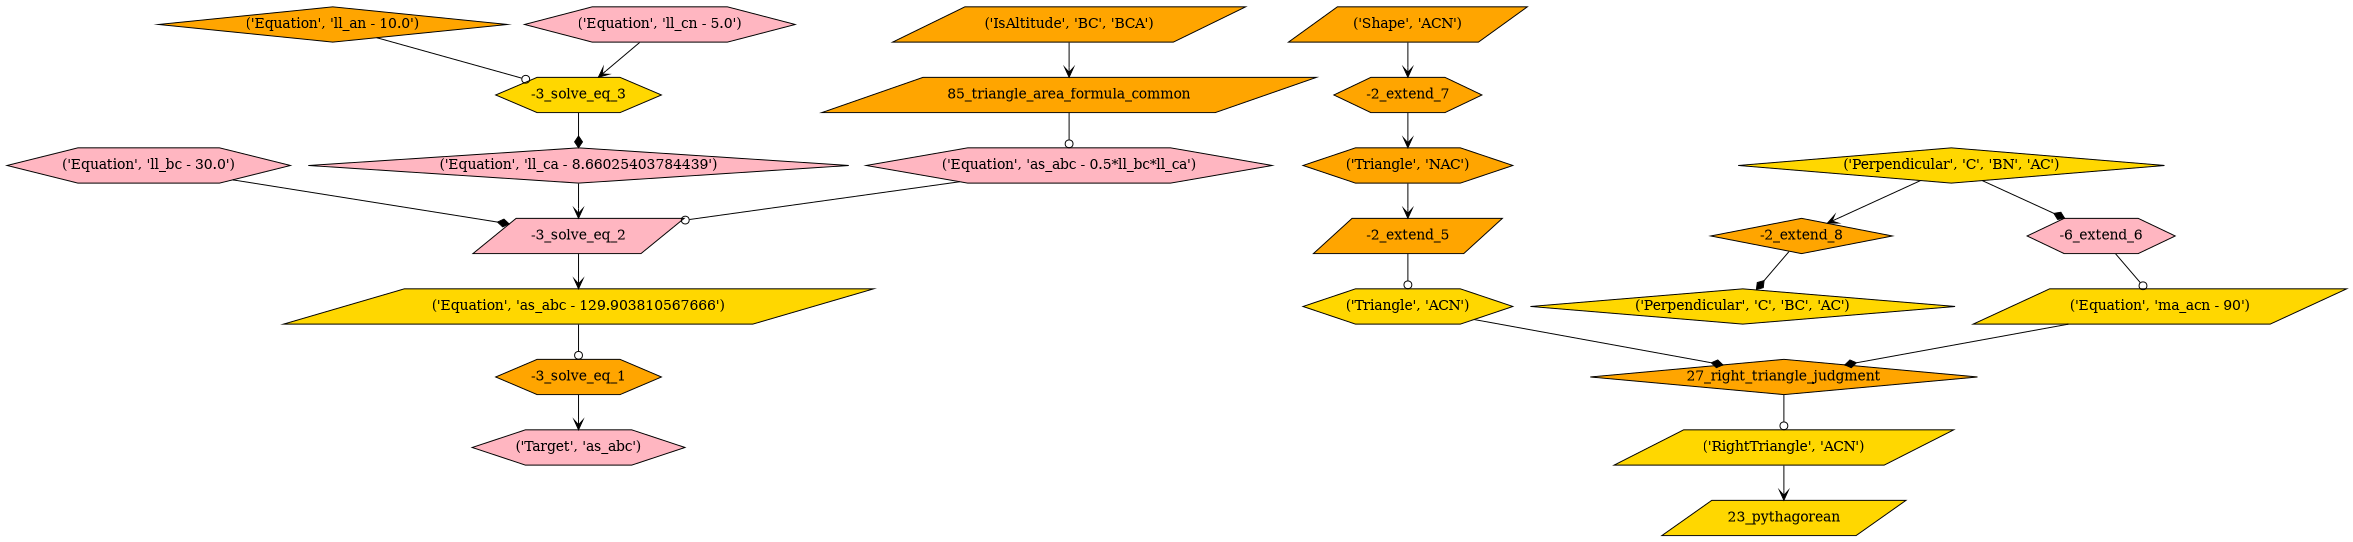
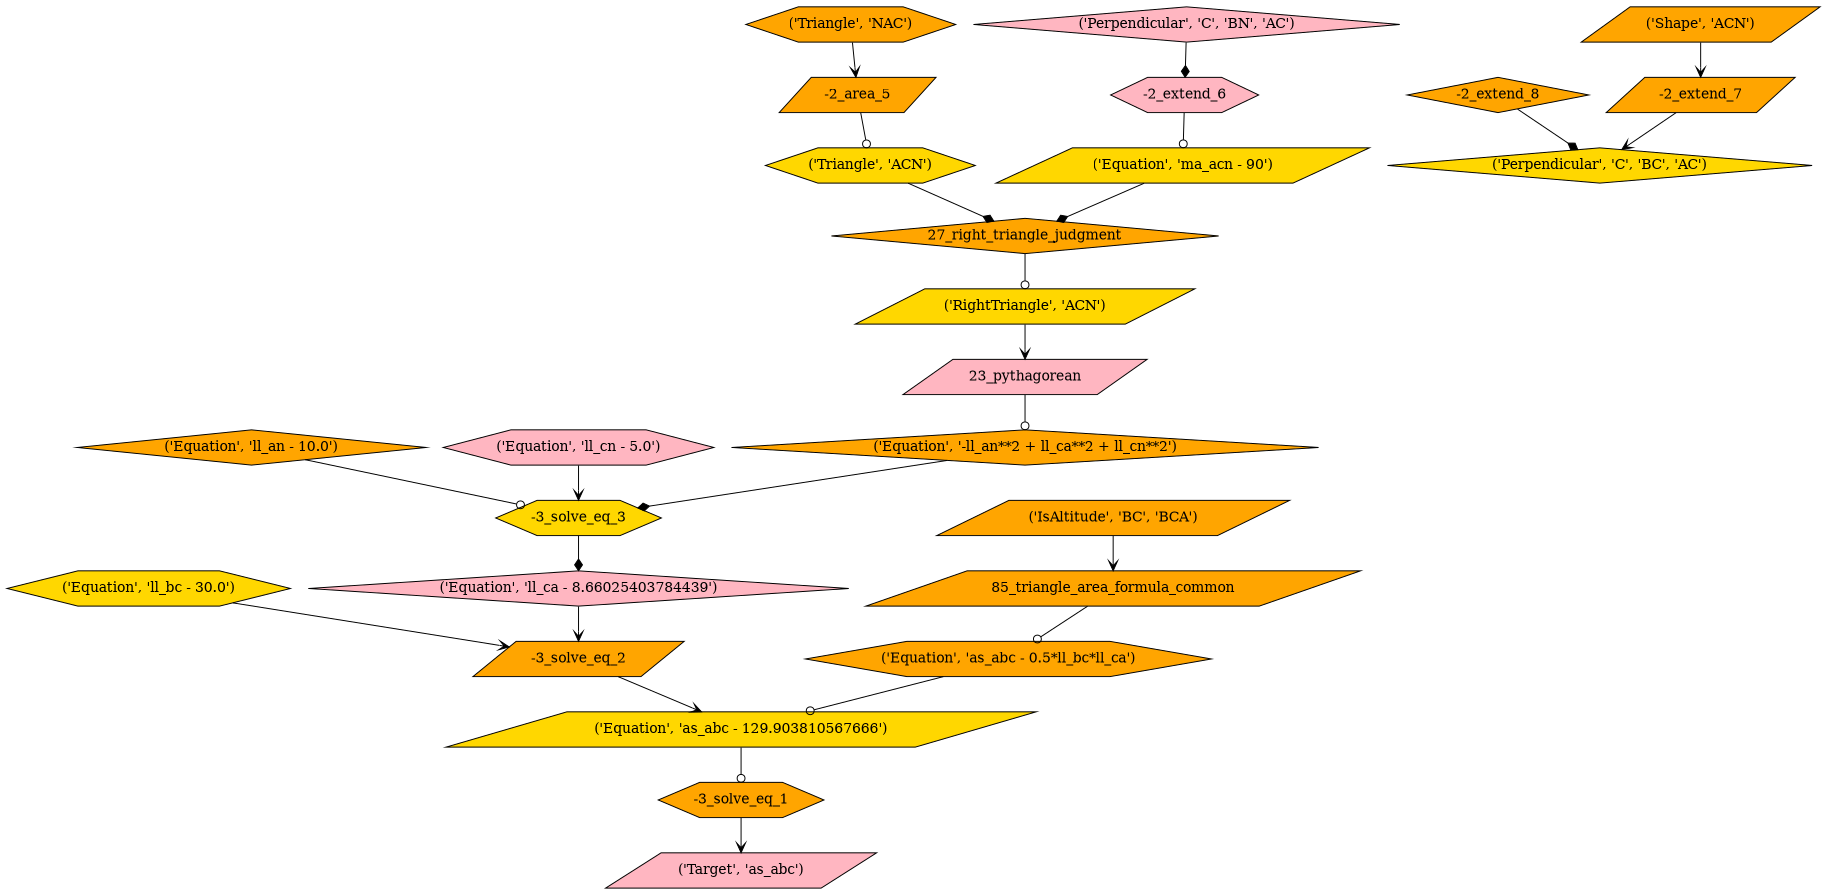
node "-2_extend_7": shape hexagon -> parallelogram
edge "-2_extend_7" -> "('Triangle', 'NAC')": now "-2_extend_7" -> "('Perpendicular', 'C', 'BC', 'AC')"
node "('Equation', 'll_bc - 30.0')": fillcolor lightpink -> gold
node "('Equation', 'as_abc - 0.5*ll_bc*ll_ca')": fillcolor lightpink -> orange
node "('Perpendicular', 'C', 'BN', 'AC')": fillcolor gold -> lightpink
edge "('Perpendicular', 'C', 'BN', 'AC')" -> "-2_extend_8": removed
edge "('Equation', 'll_bc - 30.0')" -> "-3_solve_eq_2": arrowhead diamond -> vee
edge "('Equation', 'as_abc - 0.5*ll_bc*ll_ca')" -> "-3_solve_eq_2": now "('Equation', 'as_abc - 0.5*ll_bc*ll_ca')" -> "('Equation', 'as_abc - 129.903810567666')"
node "-3_solve_eq_2": fillcolor lightpink -> orange
node "-2_extend_5": label "-2_extend_5" -> "-2_area_5"
node "-6_extend_6": label "-6_extend_6" -> "-2_extend_6"
node "('Target', 'as_abc')": shape hexagon -> parallelogram
node "('Equation', '-ll_an**2 + ll_ca**2 + ll_cn**2')": added
node "23_pythagorean": fillcolor gold -> lightpink
